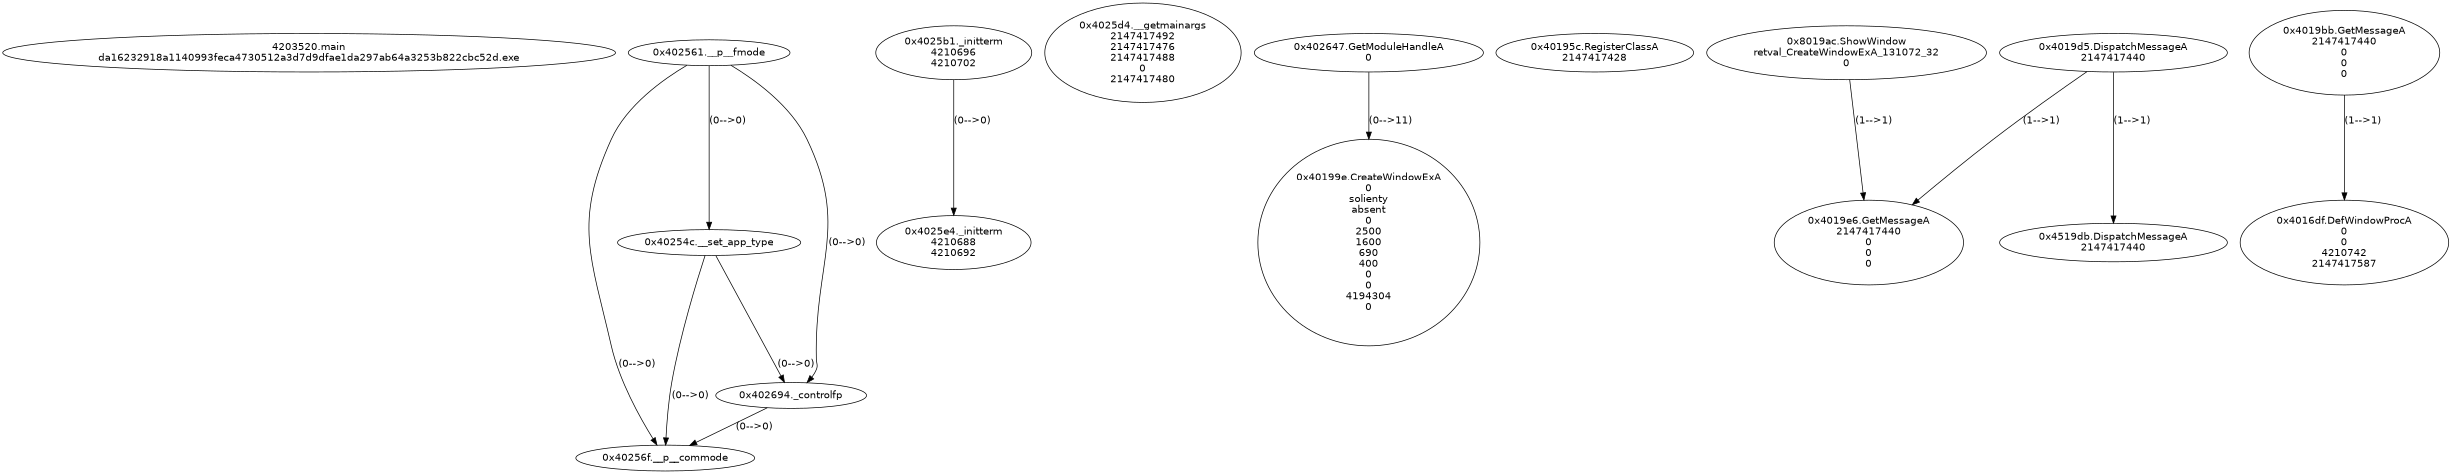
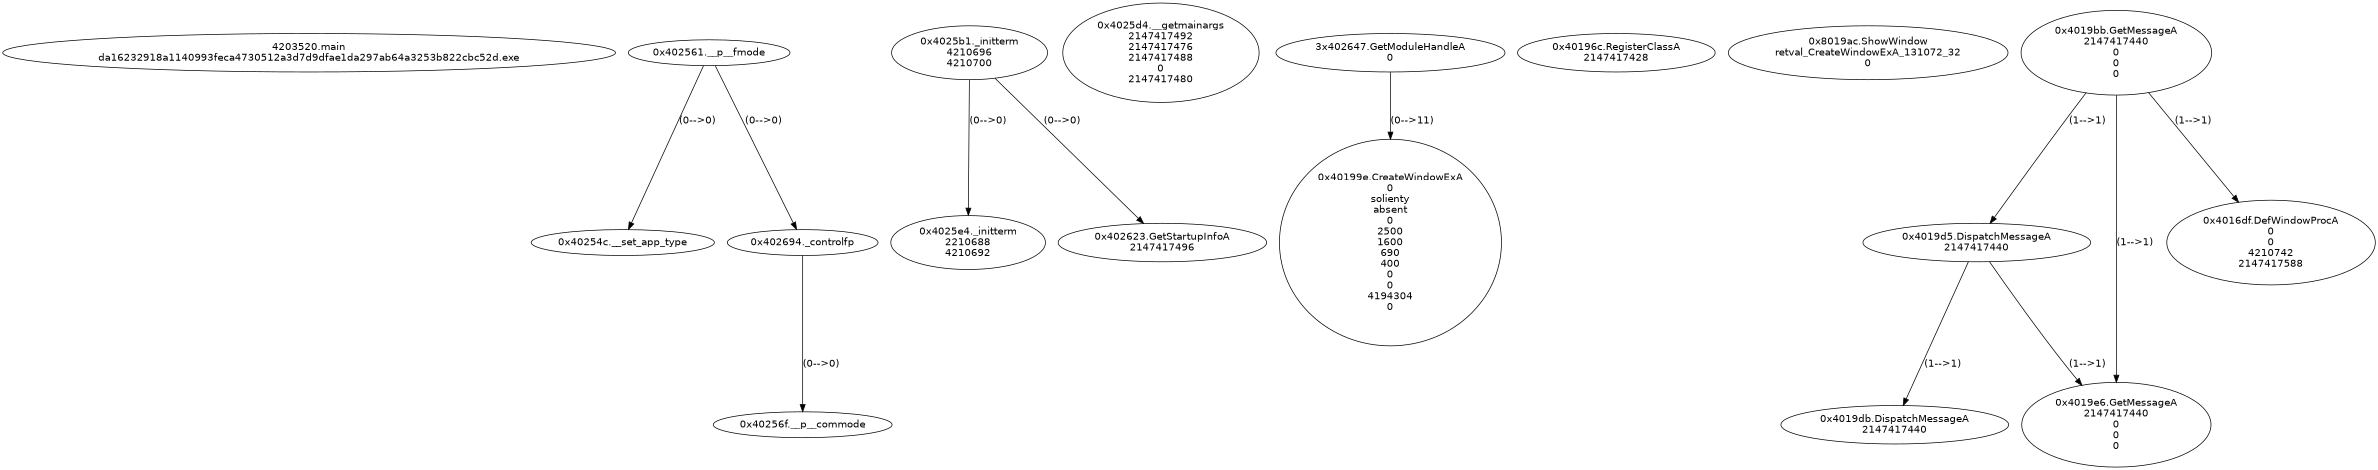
node "0x4025b1._initterm 4210696 4210702": label "0x4025b1._initterm 4210696 4210702" -> "0x4025b1._initterm 4210696 4210700"
node "0x402647.GetModuleHandleA 0": label "0x402647.GetModuleHandleA 0" -> "3x402647.GetModuleHandleA 0"
node "0x40195c.RegisterClassA 2147417428": label "0x40195c.RegisterClassA 2147417428" -> "0x40196c.RegisterClassA 2147417428"
edge "0x8019ac.ShowWindow retval_CreateWindowExA_131072_32 0" -> "0x4019e6.GetMessageA 2147417440 0 0 0": now "0x4019bb.GetMessageA 2147417440 0 0 0" -> "0x4019e6.GetMessageA 2147417440 0 0 0"
edge "0x4019bb.GetMessageA 2147417440 0 0 0" -> "0x4019d5.DispatchMessageA 2147417440": added, label "(1-->1)"
edge "0x402561.__p__fmode" -> "0x40256f.__p__commode": removed, label "(0-->0)"
node "0x4025e4._initterm 4210688 4210692": label "0x4025e4._initterm 4210688 4210692" -> "0x4025e4._initterm 2210688 4210692"
node "0x402623.GetStartupInfoA 2147417496": added
node "0x4519db.DispatchMessageA 2147417440": label "0x4519db.DispatchMessageA 2147417440" -> "0x4019db.DispatchMessageA 2147417440"
node "0x4016df.DefWindowProcA 0 0 4210742 2147417587": label "0x4016df.DefWindowProcA 0 0 4210742 2147417587" -> "0x4016df.DefWindowProcA 0 0 4210742 2147417588"
edge "0x40254c.__set_app_type" -> "0x402694._controlfp": removed, label "(0-->0)"
edge "0x40254c.__set_app_type" -> "0x40256f.__p__commode": removed, label "(0-->0)"
